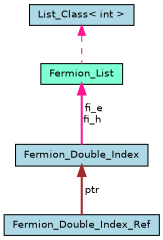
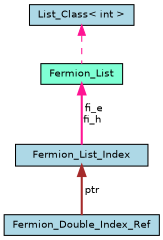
node "Fermion_Double_Index": label "Fermion_Double_Index" -> "Fermion_List_Index"
